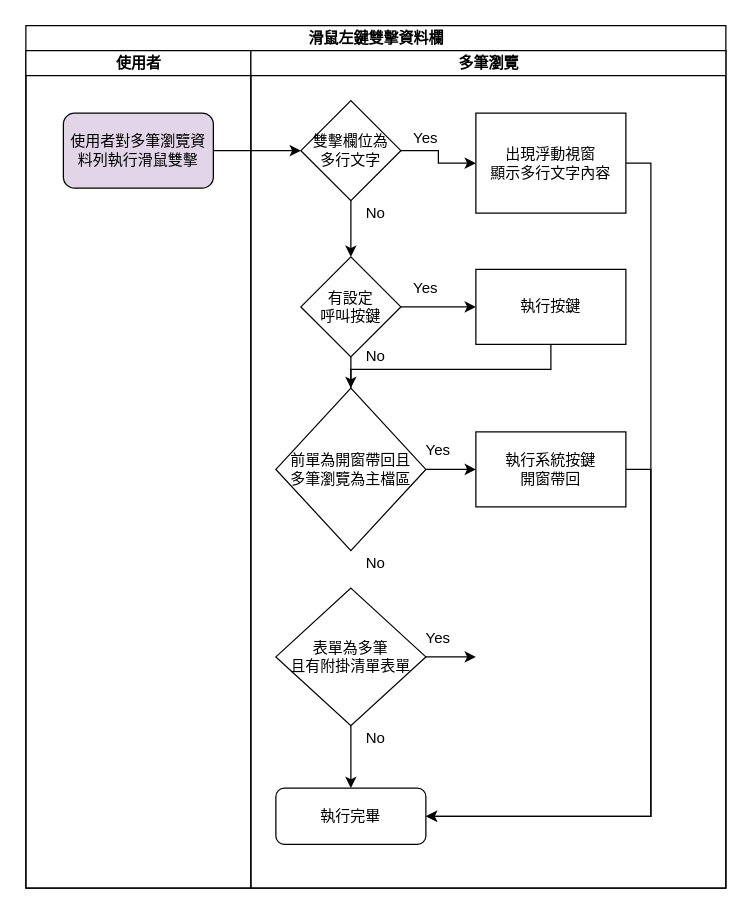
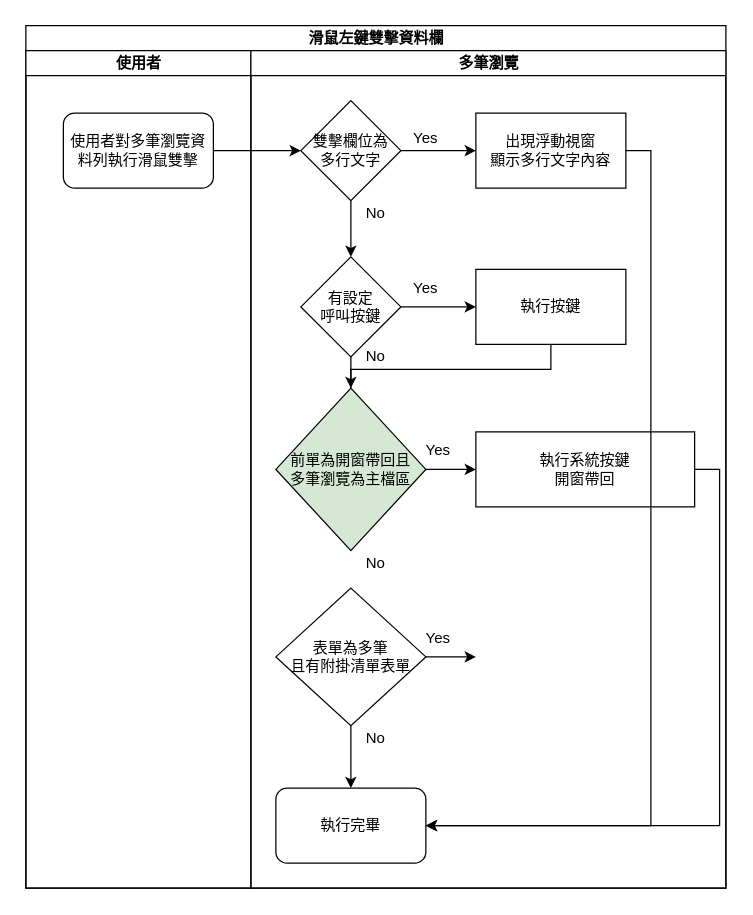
node "使用者對多筆瀏覽資料列執行滑鼠雙擊": fillcolor #e1d5e7 -> #ffffff
node "出現浮動視窗 顯示多行文字內容": size 150x100 -> 150x75
node "前單為開窗帶回且 多筆瀏覽為主檔區": fillcolor #ffffff -> #d5e8d4
node "執行系統按鍵 開窗帶回": size 150x75 -> 219x75
node "執行完畢": size 150x56 -> 150x75
